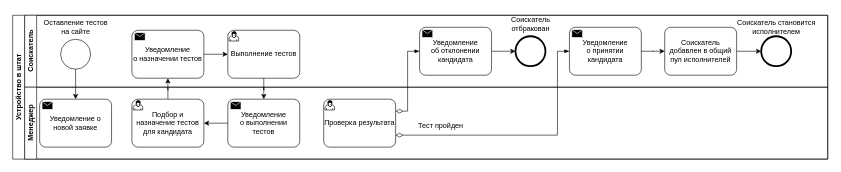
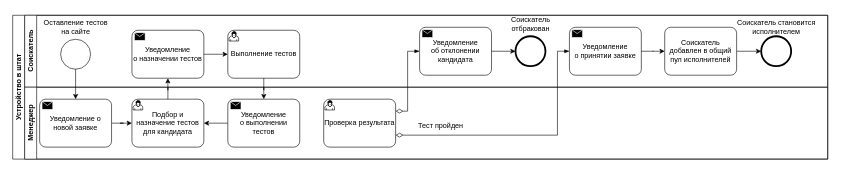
node "Уведомление о принятии кандидата": label "Уведомление о принятии кандидата" -> "Уведомление о принятии заявке"
edge "Уведомление о новой заявке" -> "Подбор и назначение тестовдля кандидата": added
